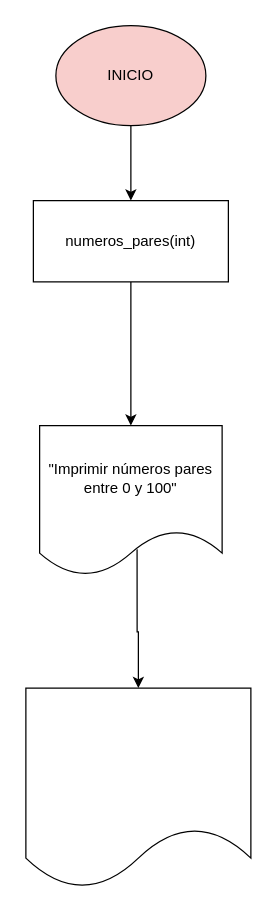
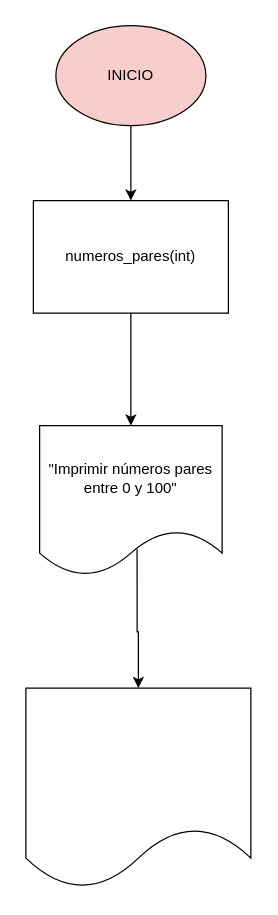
node "numeros_pares(int)": size 195x81 -> 195x113
